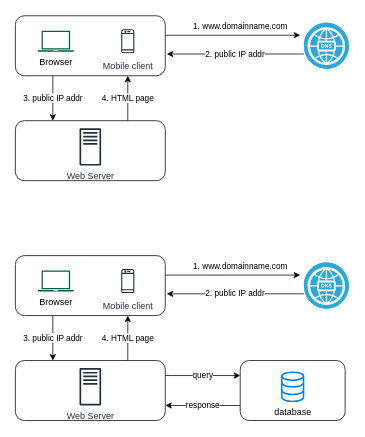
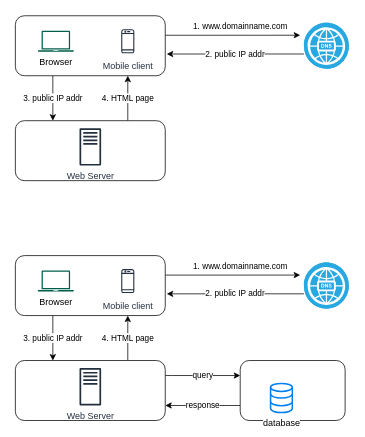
node "database": moved (293, 387) -> (282, 398)
